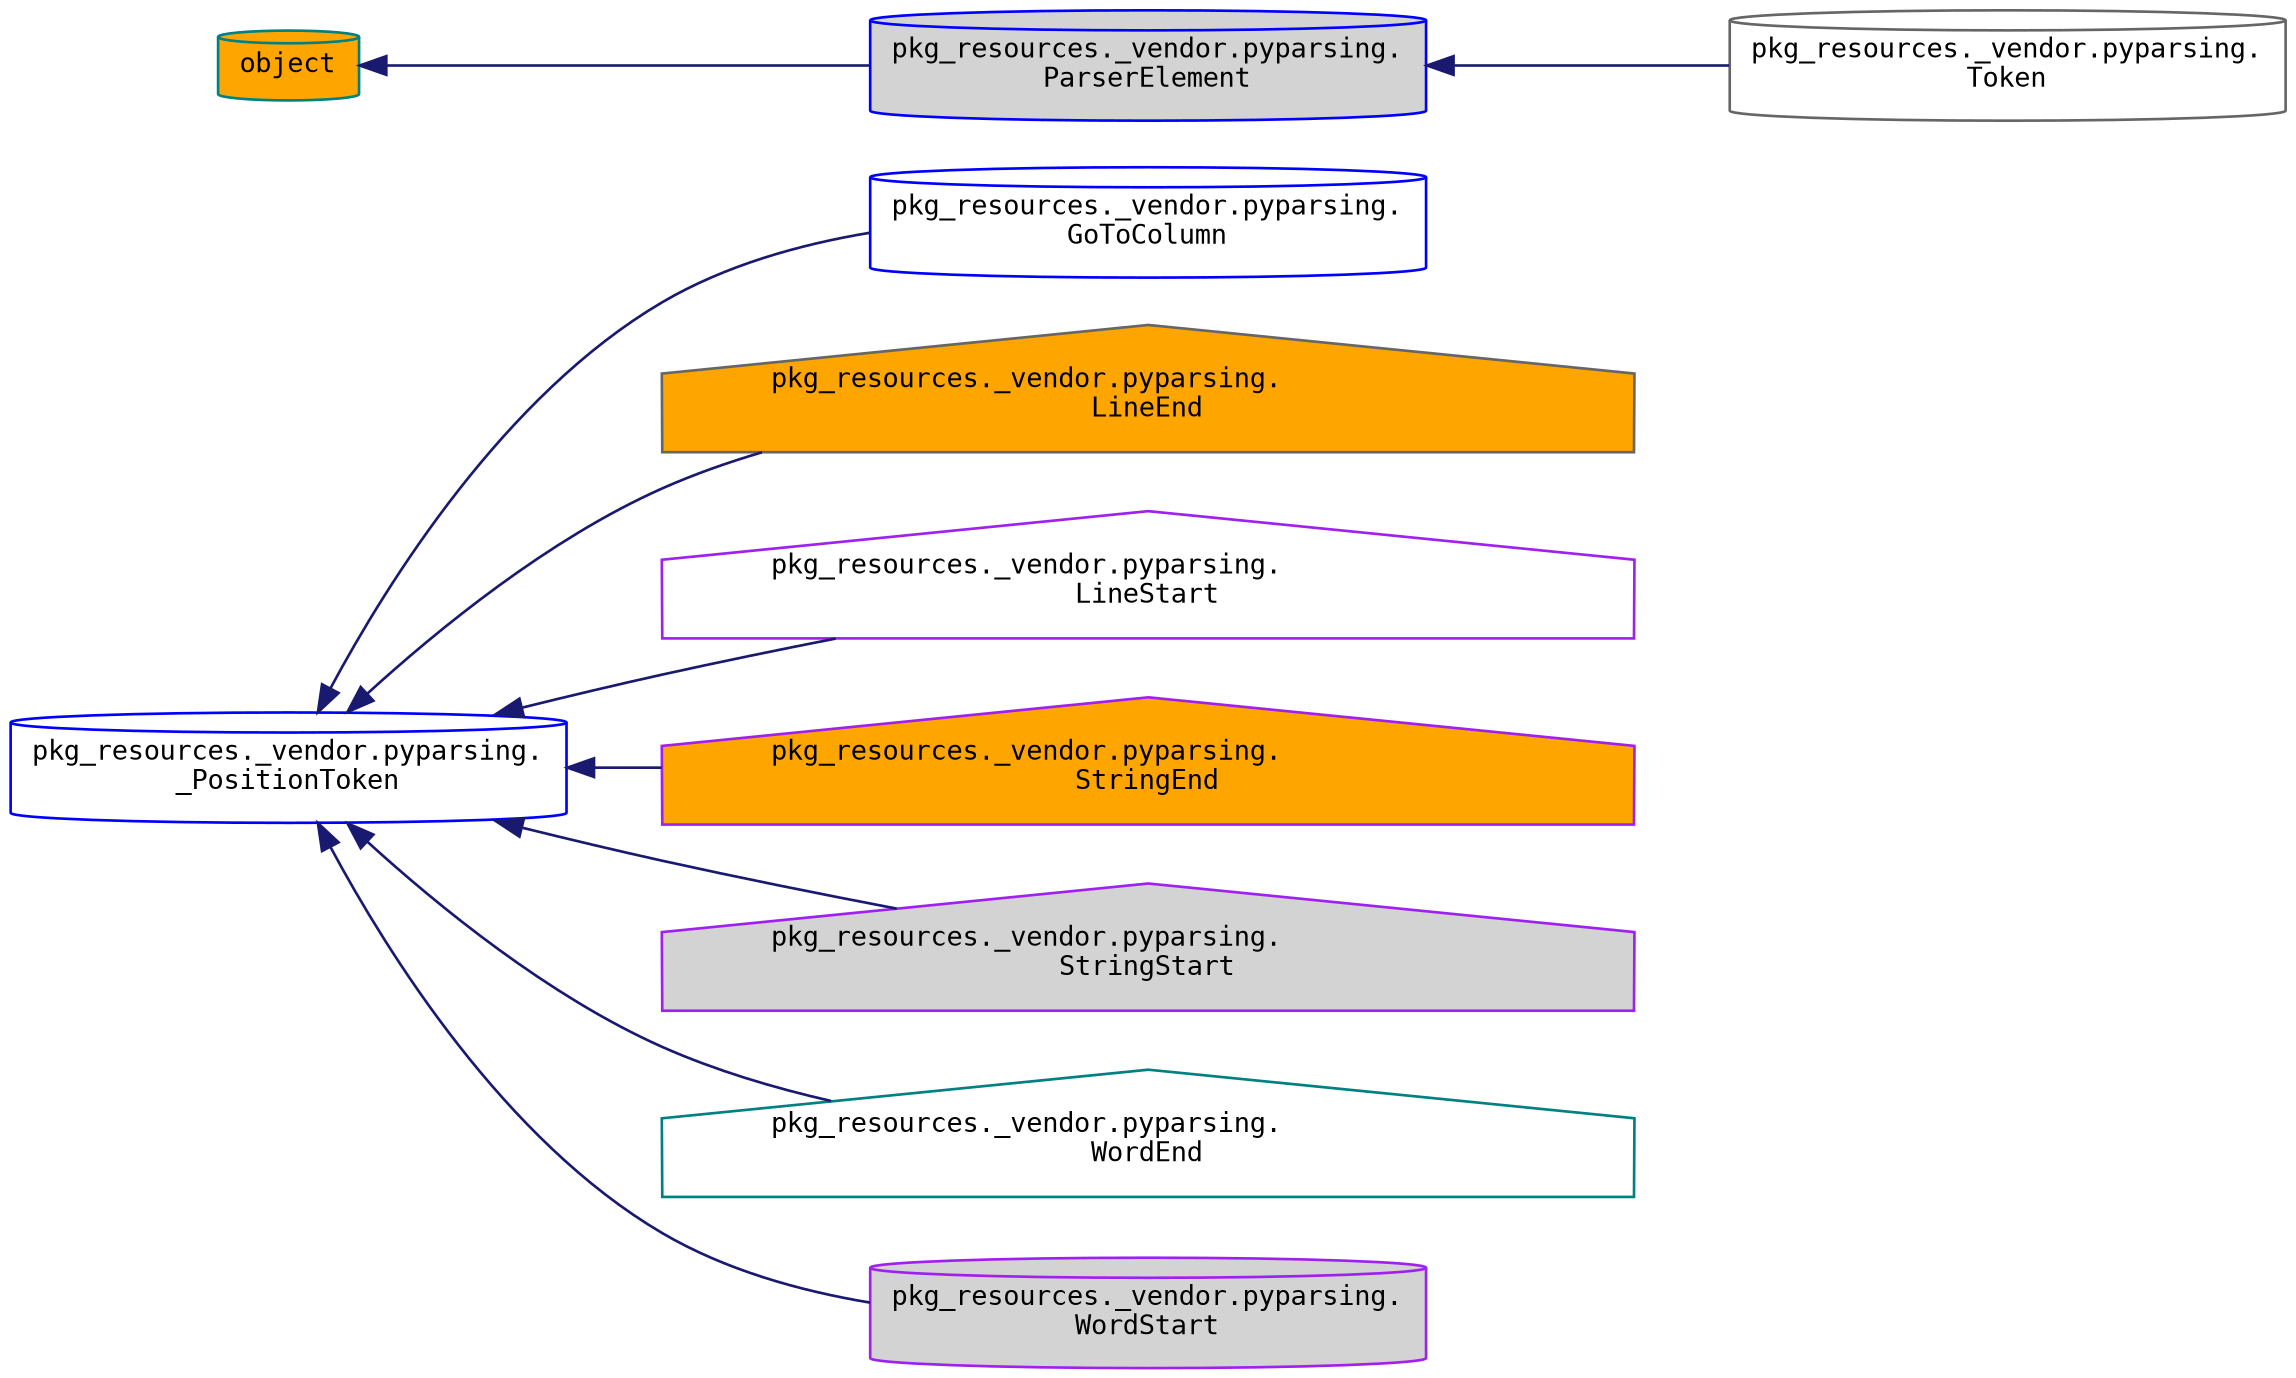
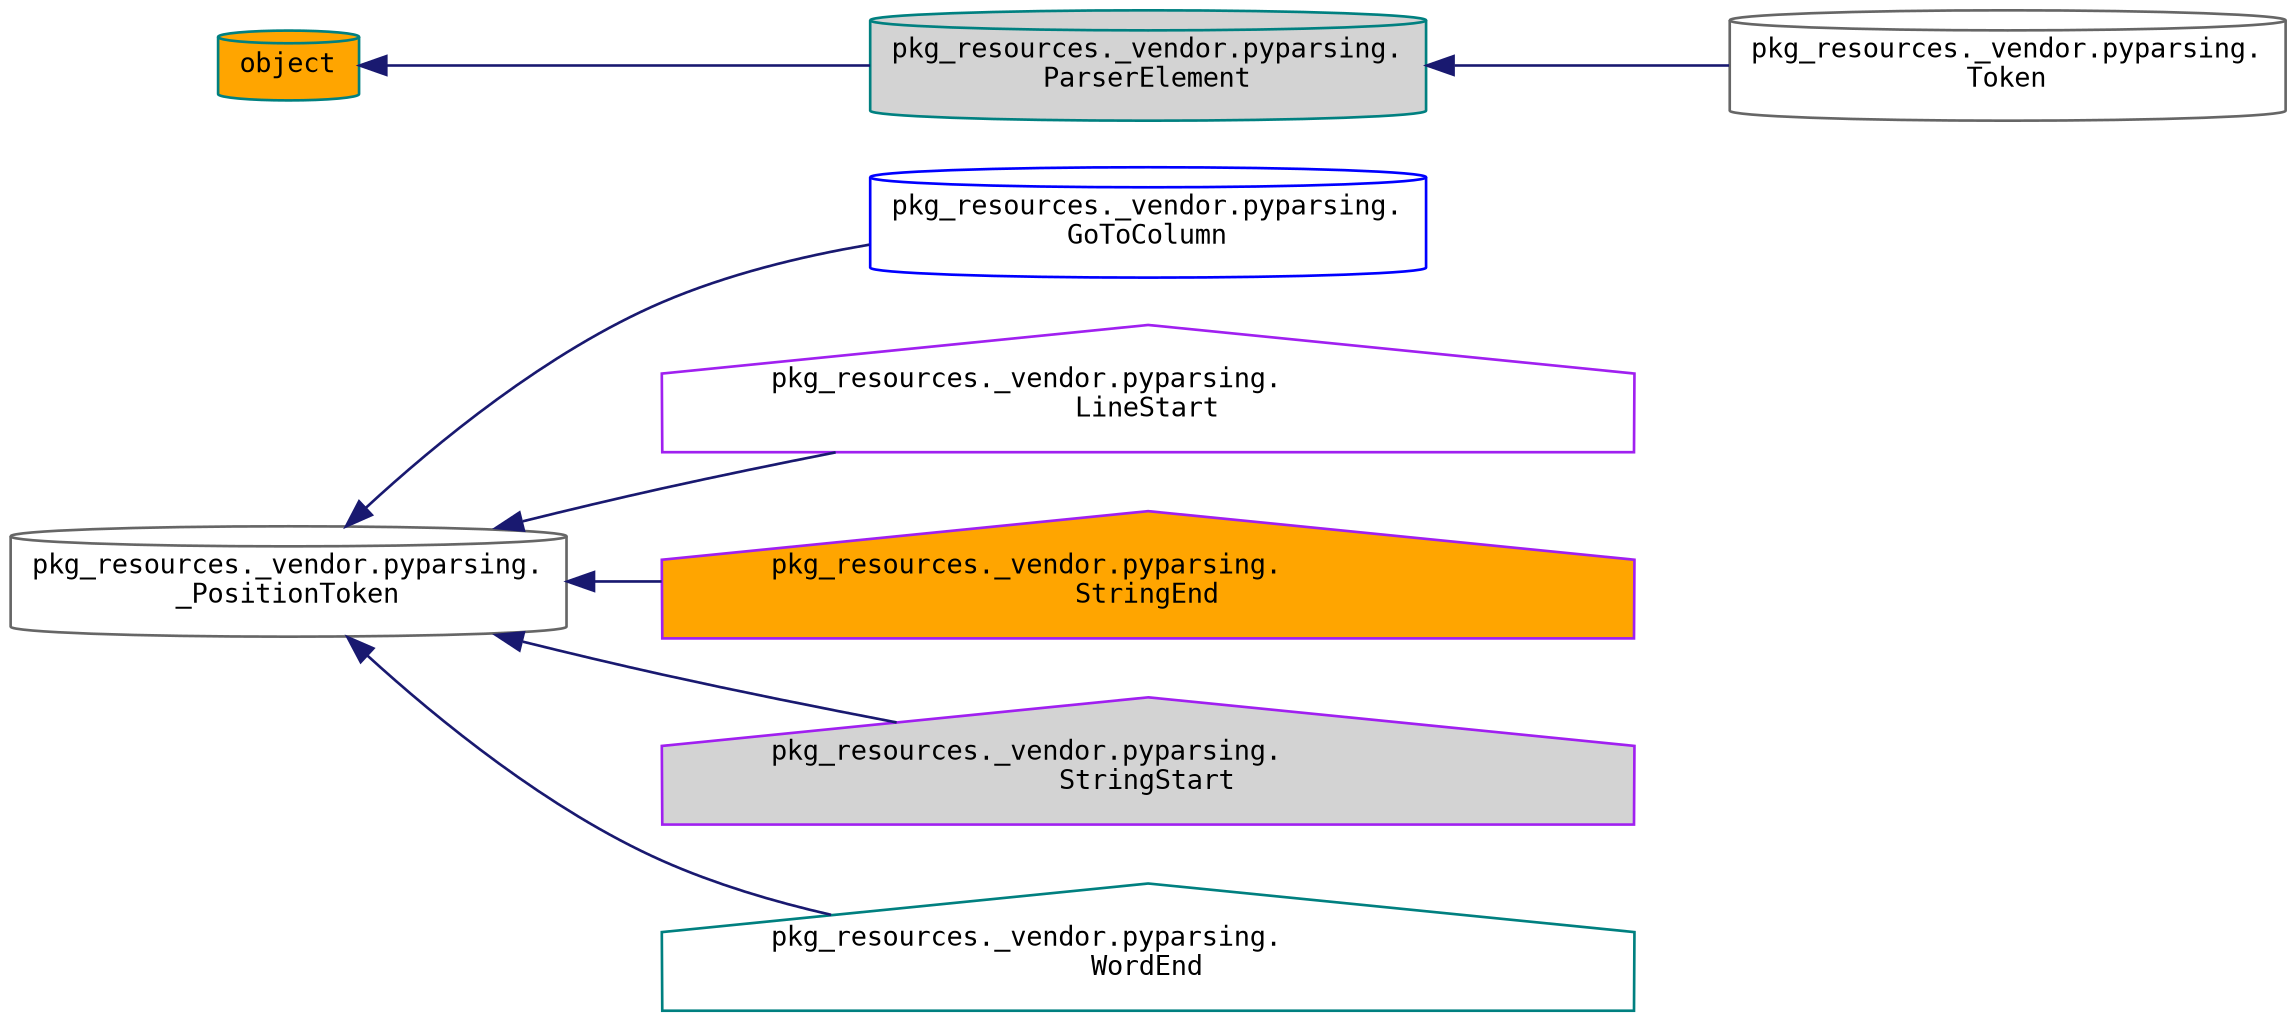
node "pkg_resources._vendor.pyparsing. ParserElement": color blue -> teal
node "pkg_resources._vendor.pyparsing. LineEnd": removed
node "pkg_resources._vendor.pyparsing. _PositionToken": color blue -> gray40
node "pkg_resources._vendor.pyparsing. WordStart": removed
